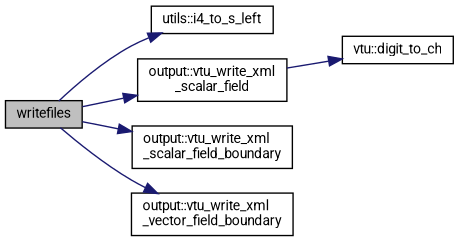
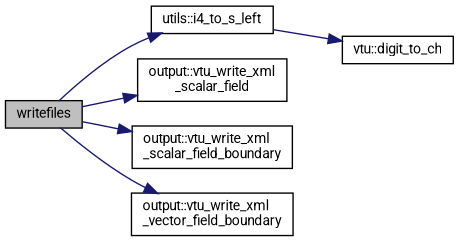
edge "output::vtu_write_xml _scalar_field" -> "vtu::digit_to_ch": now "utils::i4_to_s_left" -> "vtu::digit_to_ch"
